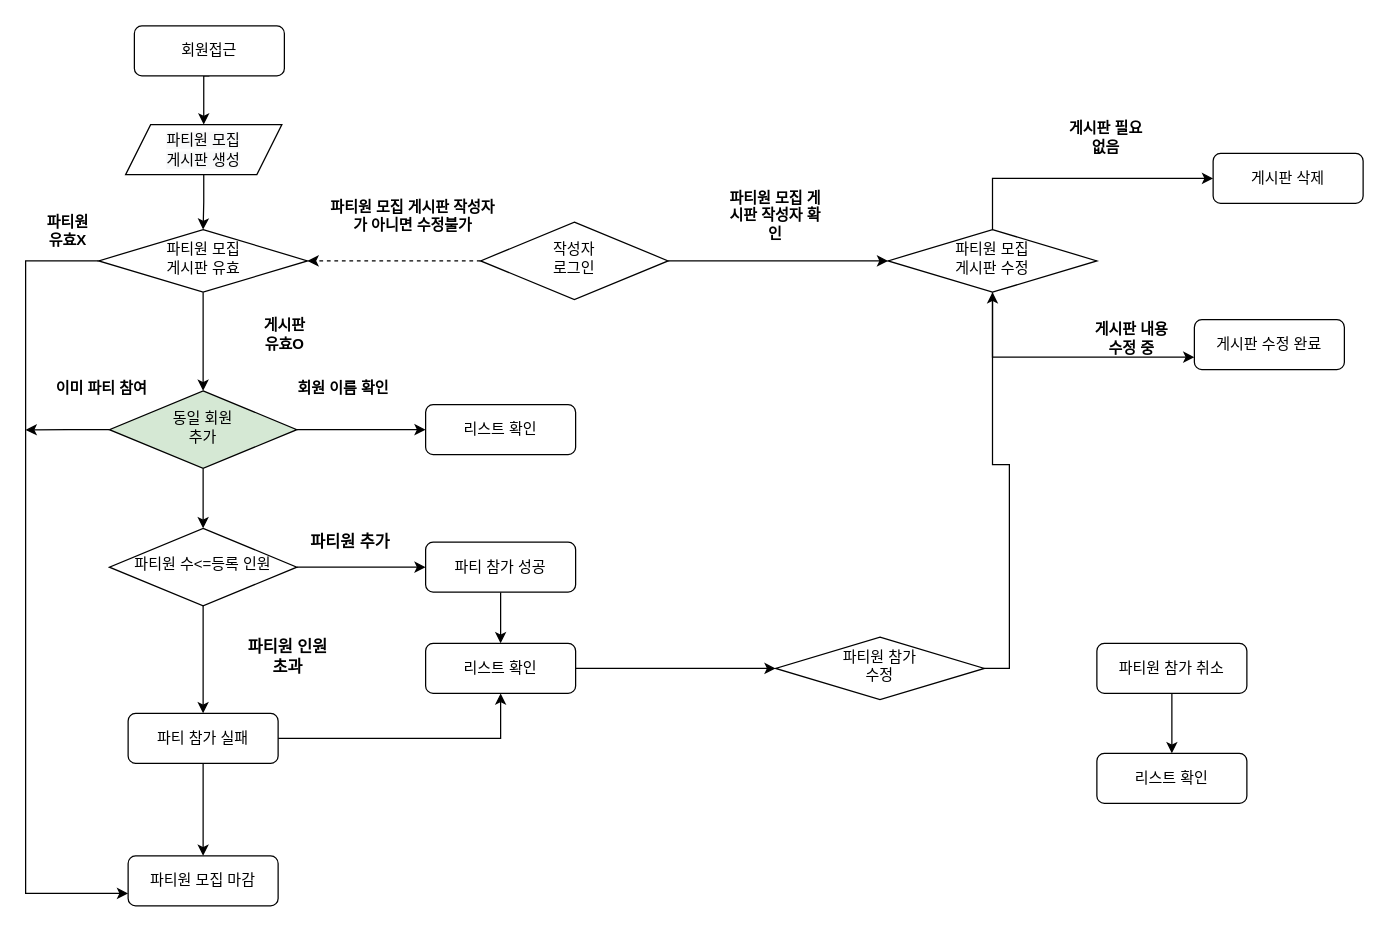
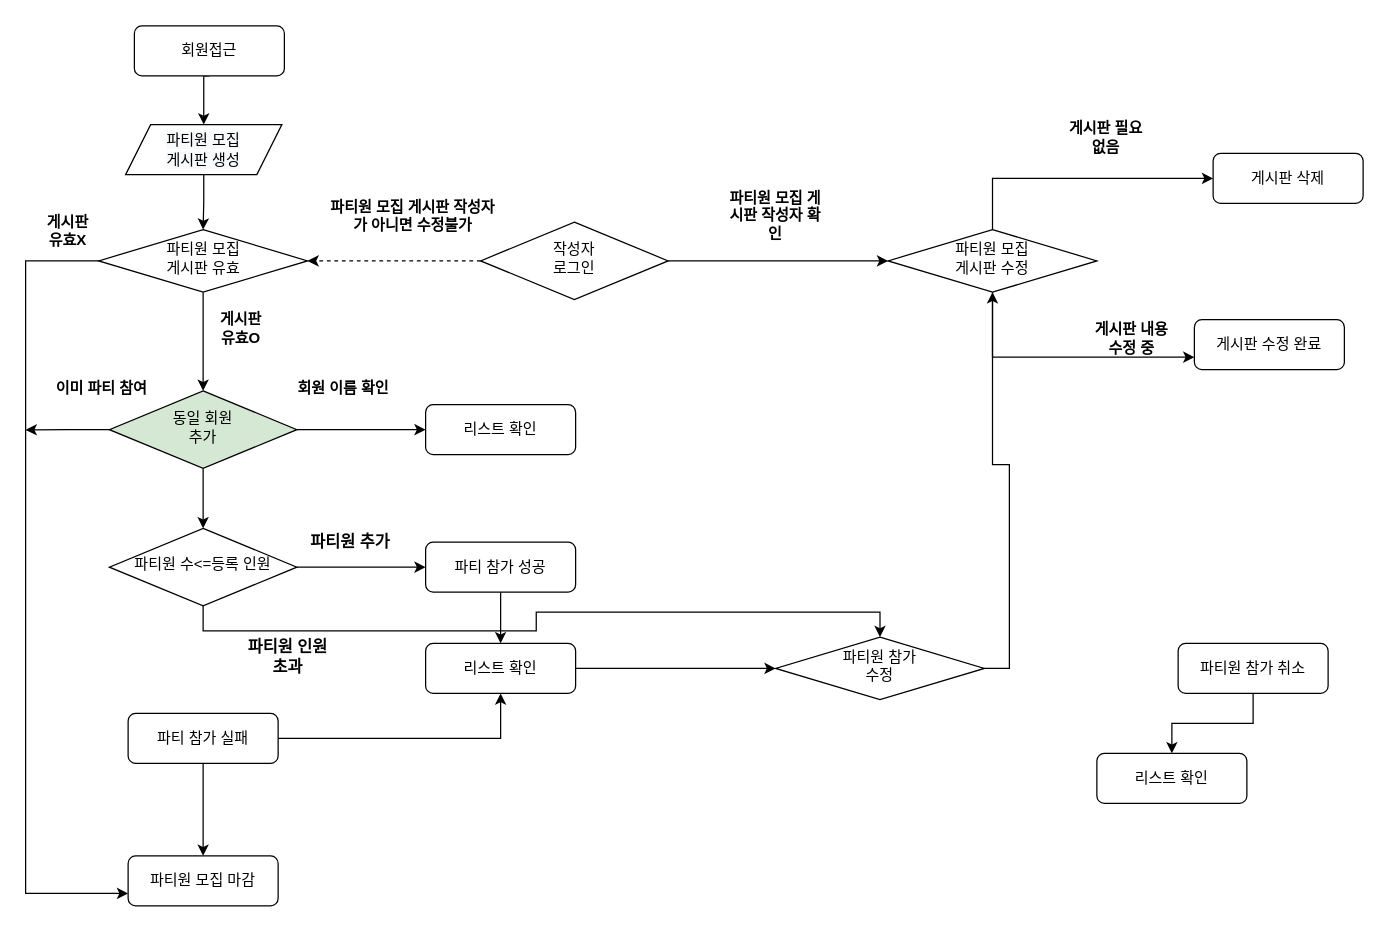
node "파티원 유효X": label "파티원 유효X" -> "게시판 유효X"
node "게시판 유효O": moved (284, 334) -> (240, 328)
edge "파티원 수<=등록 인원" -> "파티 참가 실패": now "파티원 수<=등록 인원" -> "파티원 참가 수정"
node "파티원 참가 취소": moved (1172, 668) -> (1253, 668)
